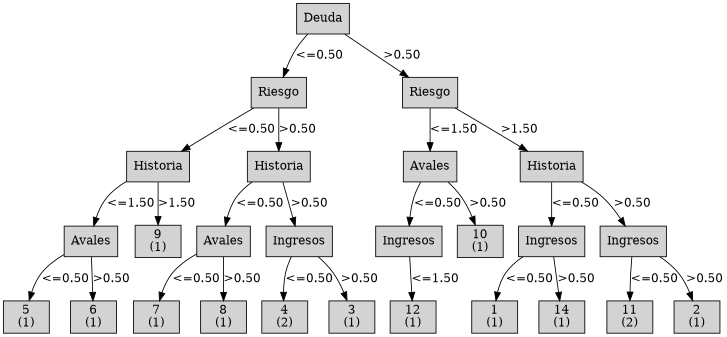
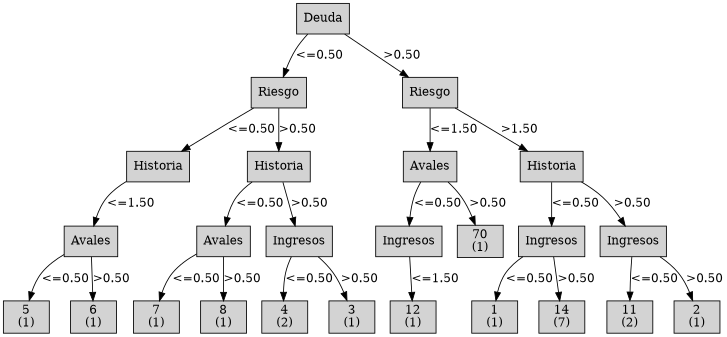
node "9 (1)": removed
node "10 (1)": label "10 (1)" -> "70 (1)"
node "14 (1)": label "14 (1)" -> "14 (7)"
